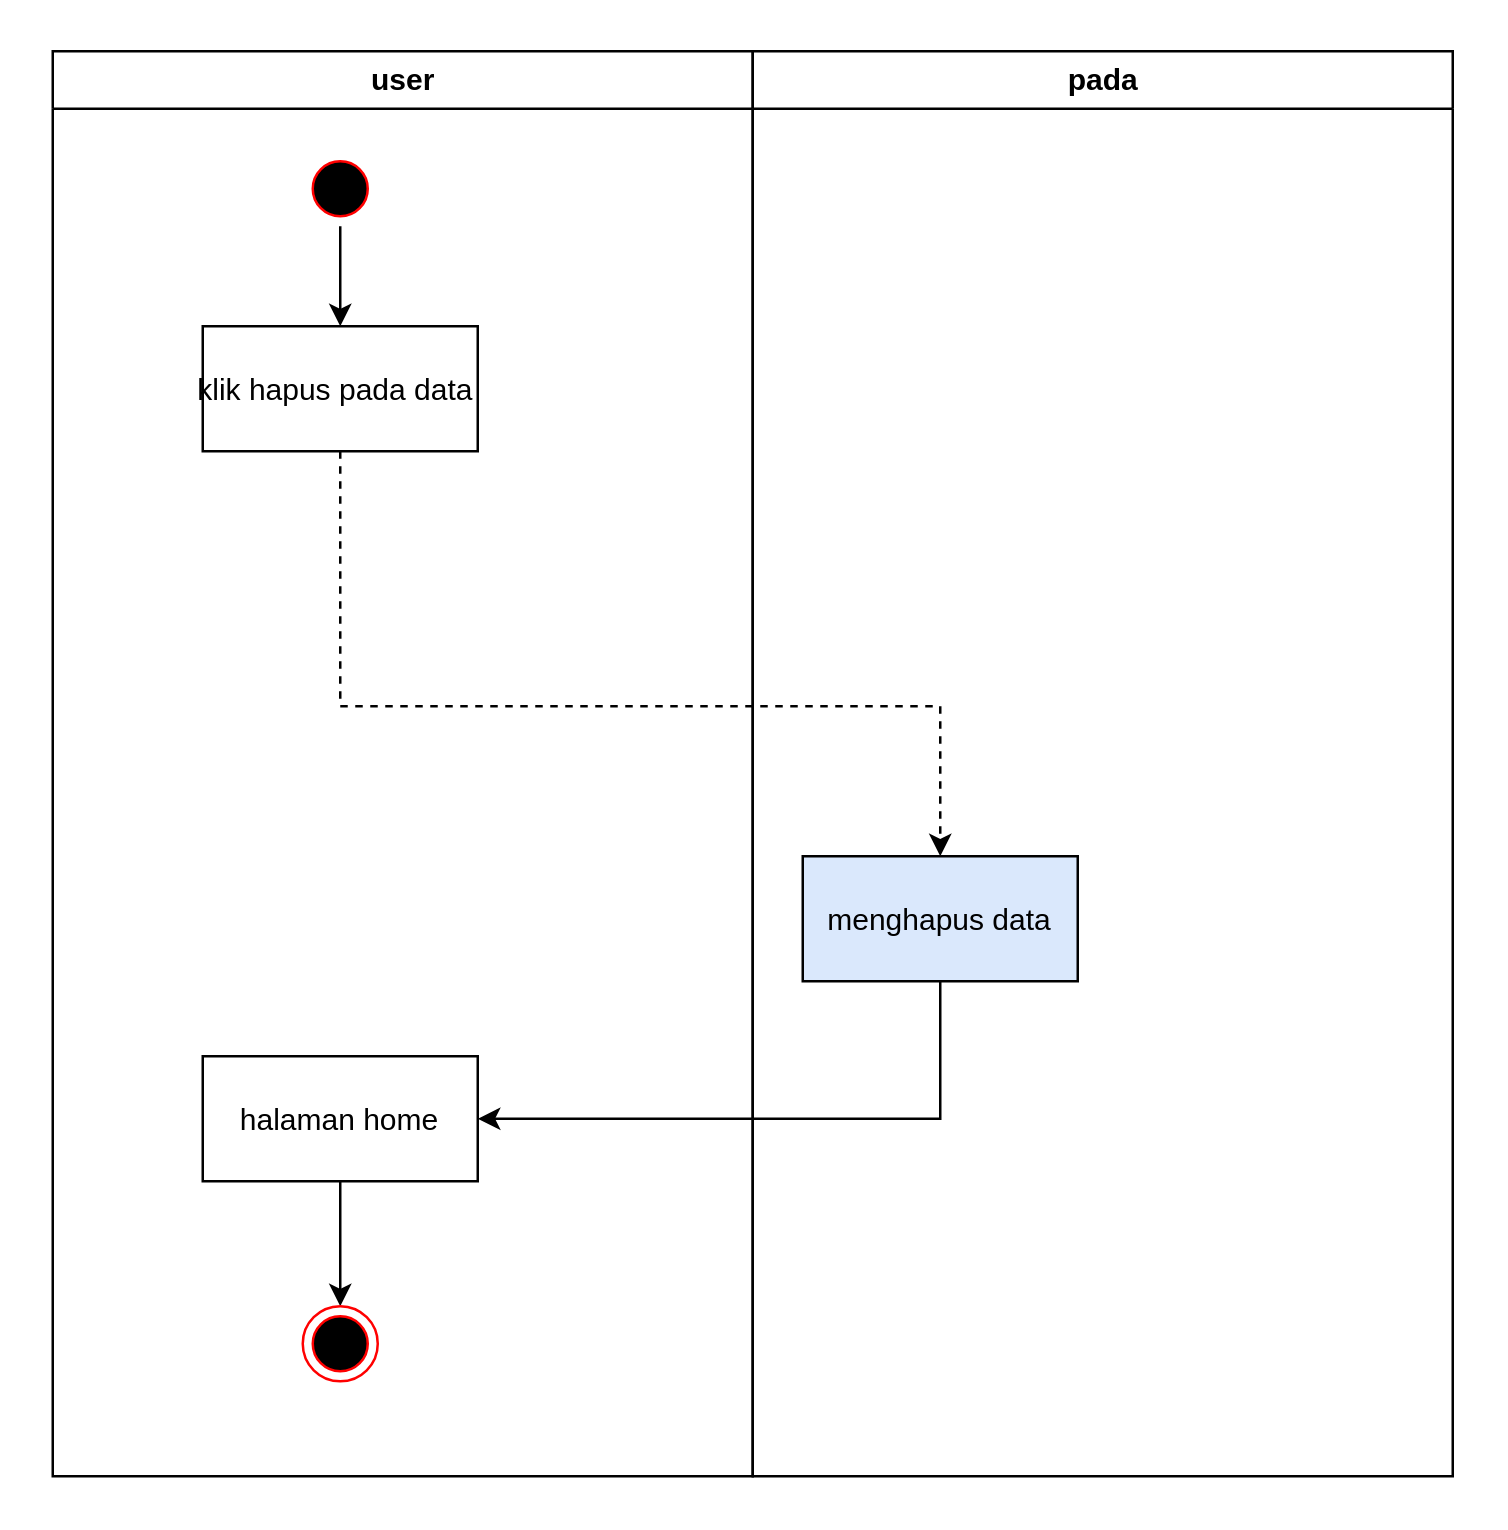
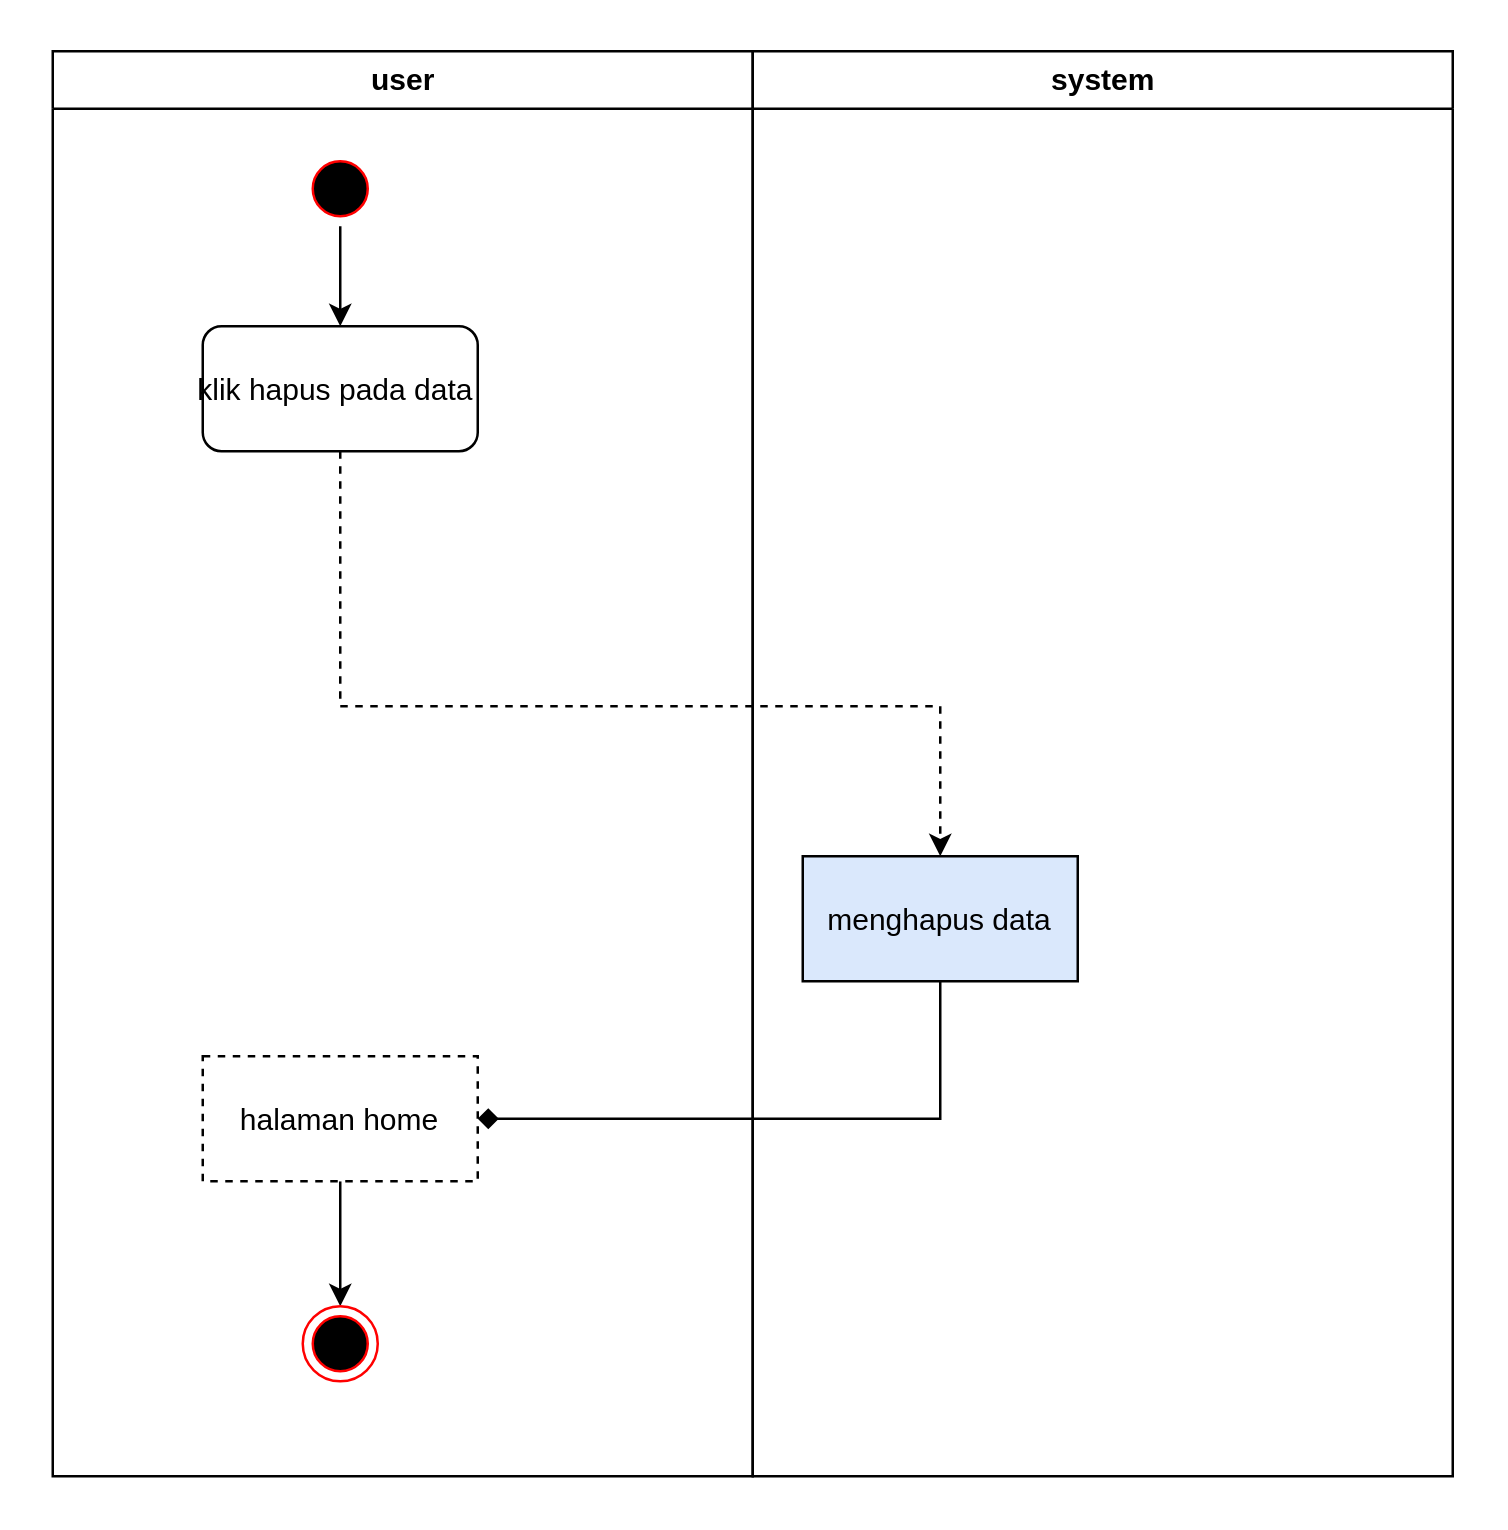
node "pada": label "pada" -> "system"
node "klik hapus pada data": shape rectangle -> rounded rectangle
node "halaman home": style solid -> dashed
edge "menghapus data" -> "halaman home": arrowhead classic -> diamond
